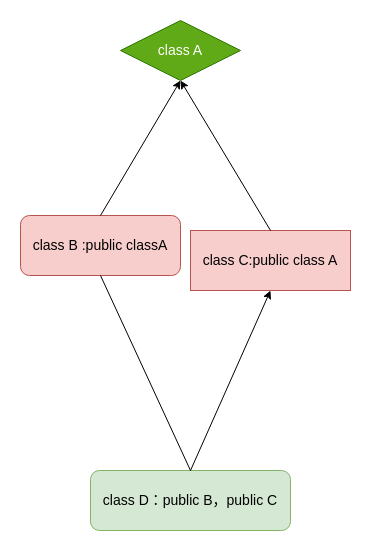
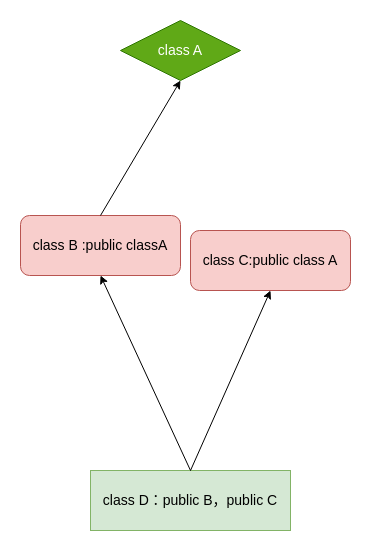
edge "class C:public class A" -> "class A": removed
node "class C:public class A": shape rectangle -> rounded rectangle
edge "class B :public classA" -- "class D：public B，public C": arrowhead none -> classic
node "class D：public B，public C": shape rounded rectangle -> rectangle
